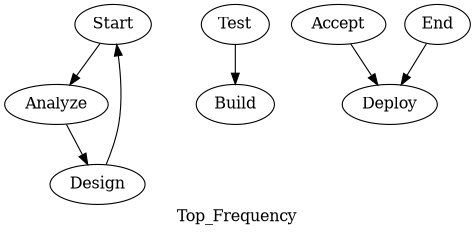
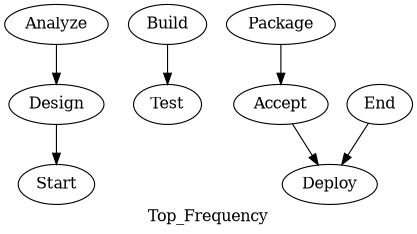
node "Package": added
edge "Test" -> "Build": reversed
edge "Start" -> "Analyze": removed
